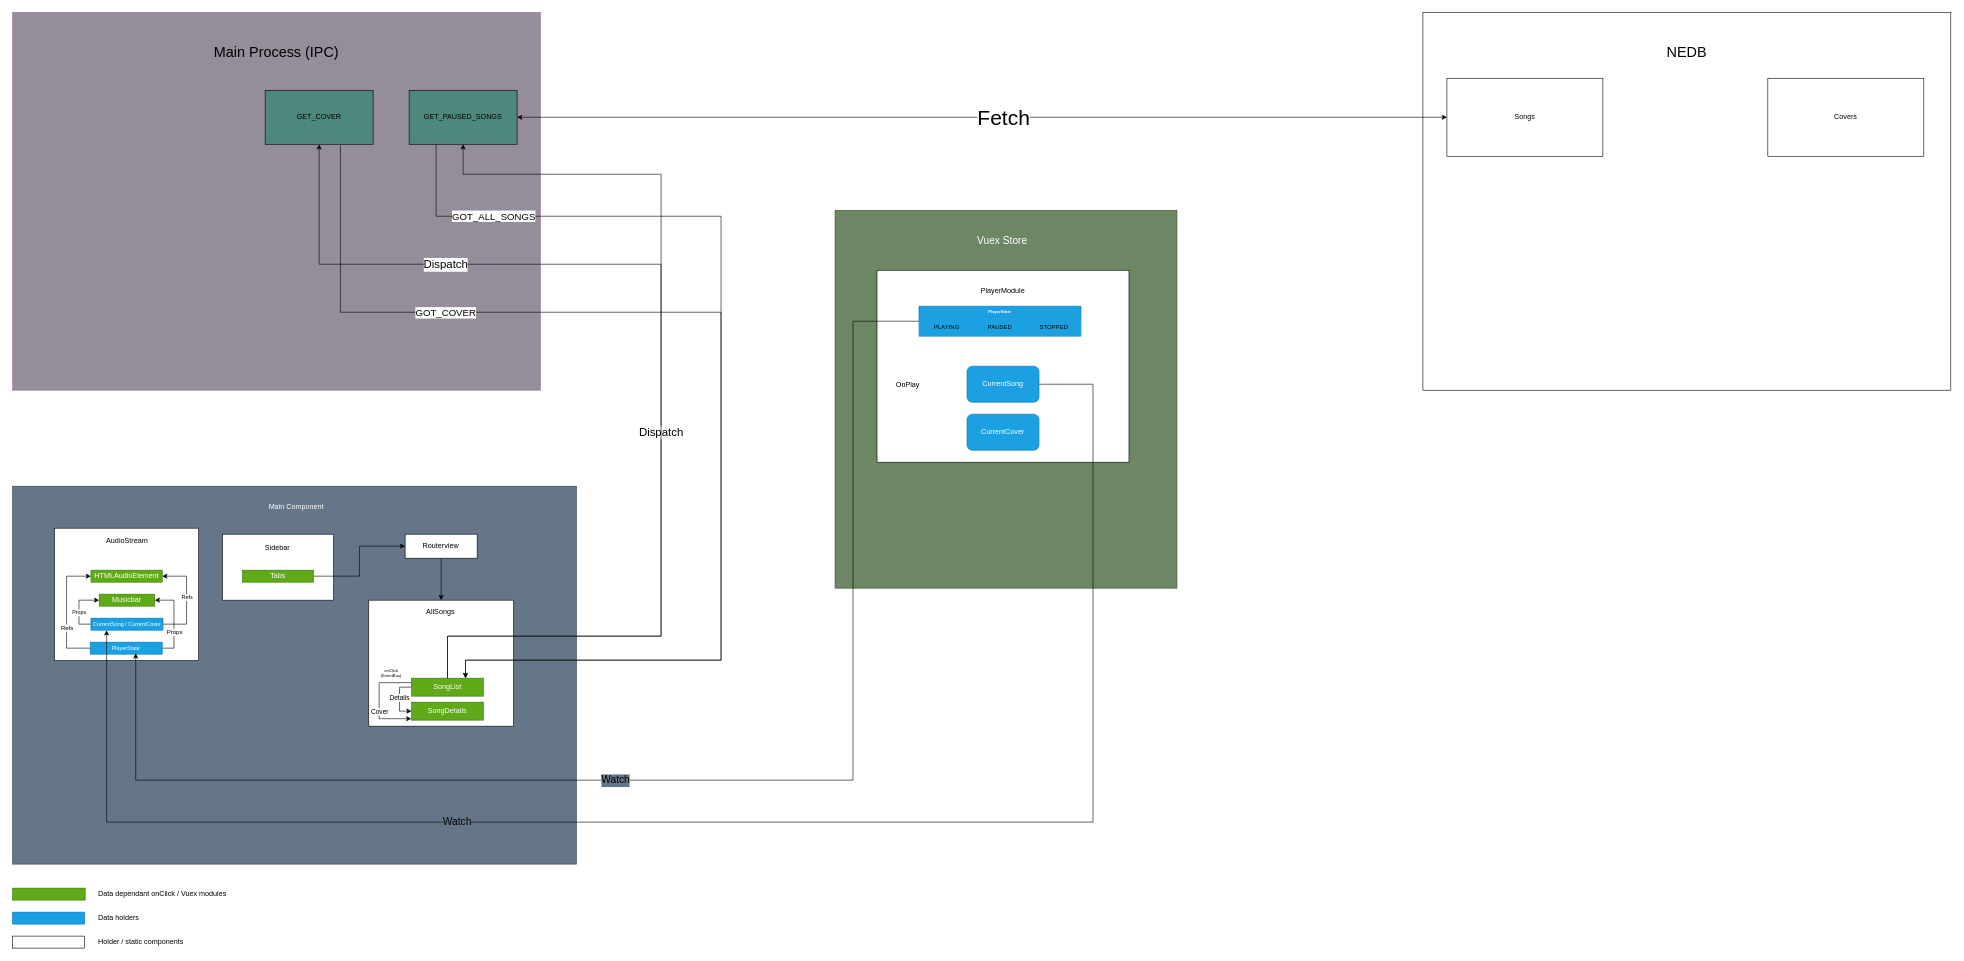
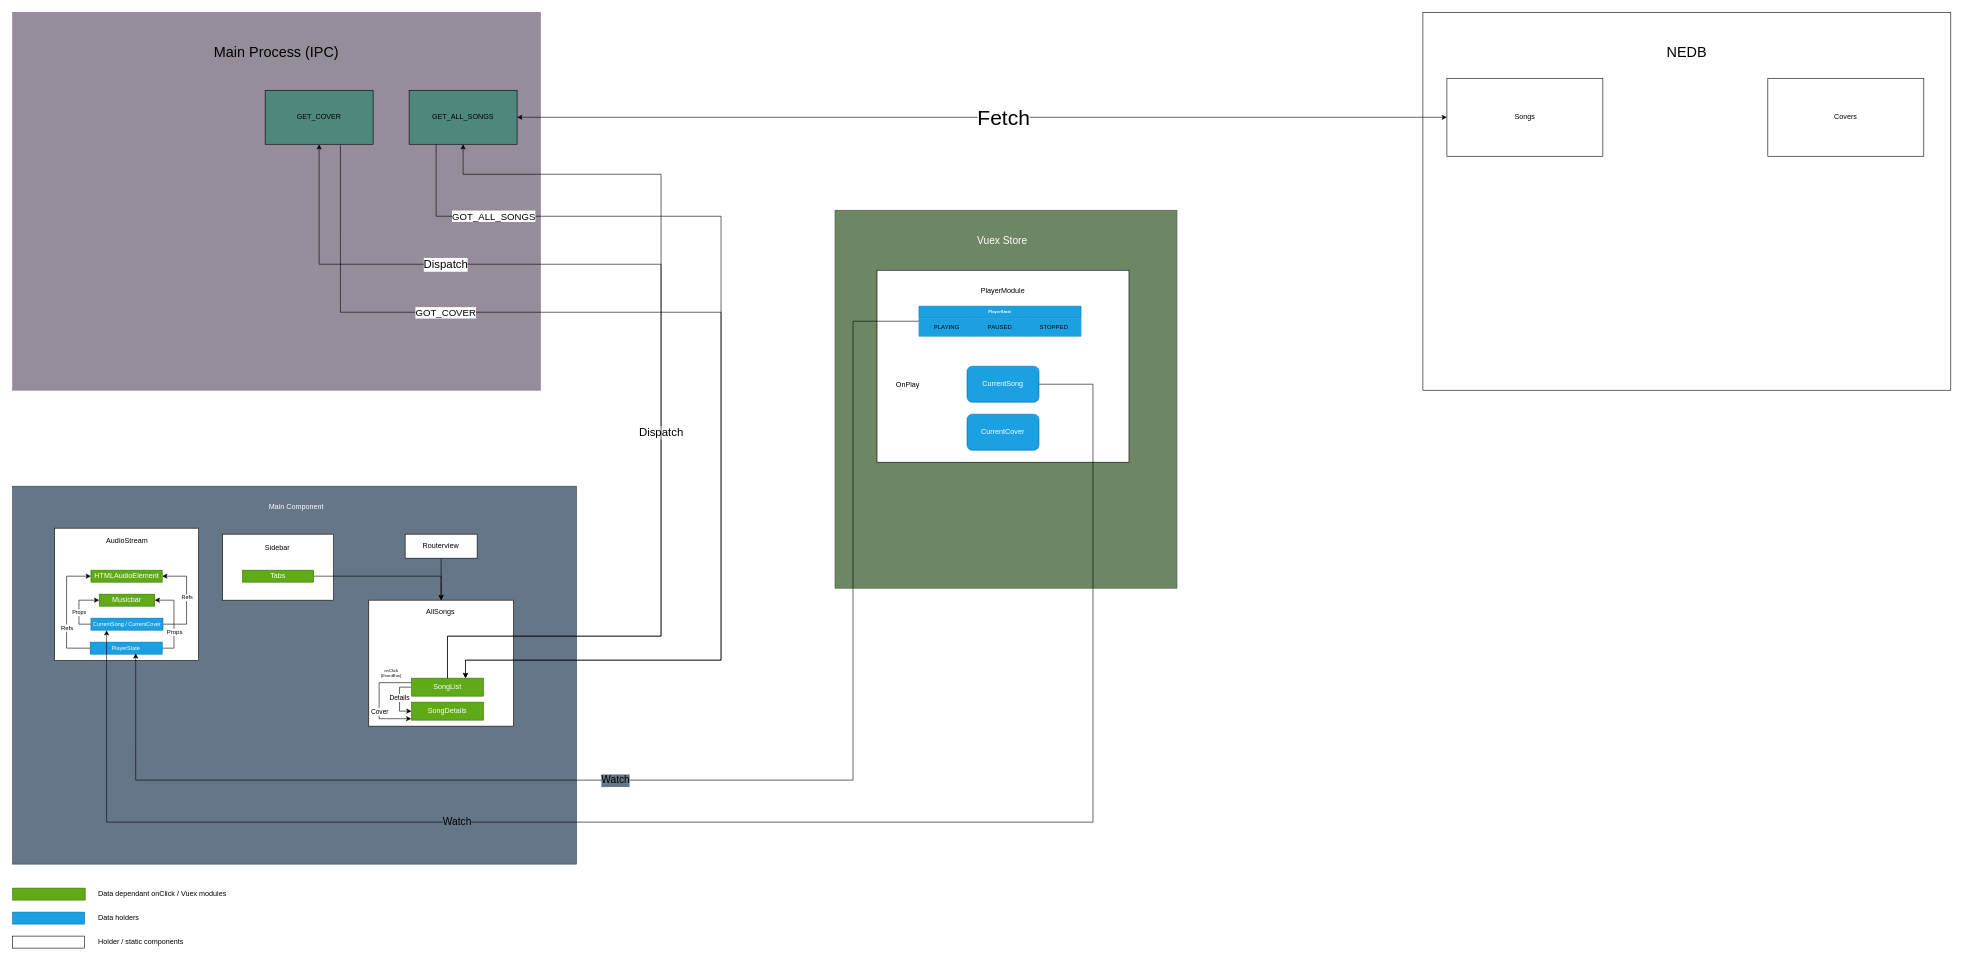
node "GET_PAUSED_SONGS": label "GET_PAUSED_SONGS" -> "GET_ALL_SONGS"
edge "Tabs" -> "Routerview": now "Tabs" -> "AllSongs"
